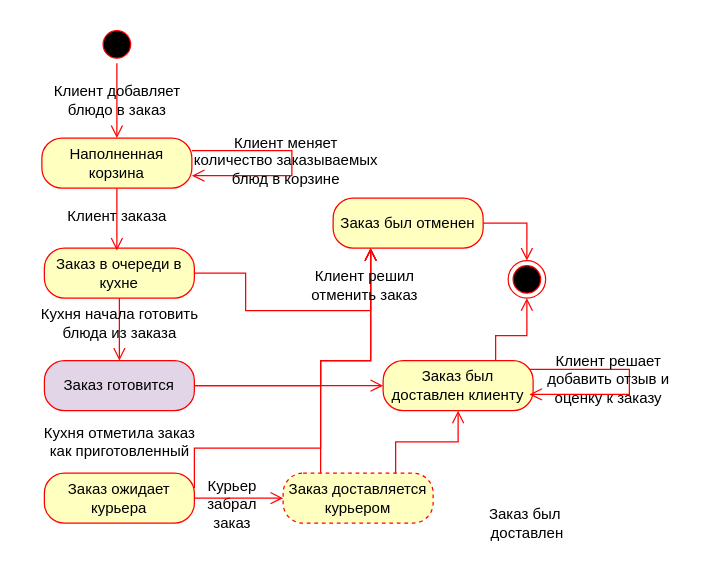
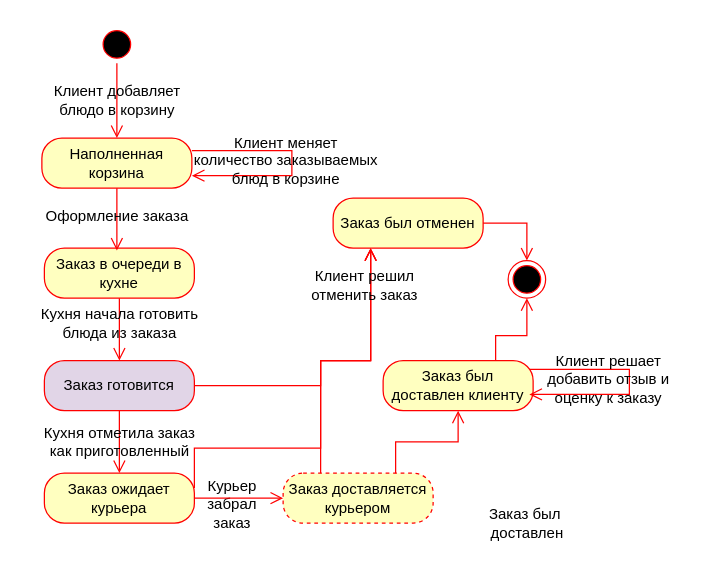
node "Клиент добавляет блюдо в заказ": label "Клиент добавляет блюдо в заказ" -> "Клиент добавляет блюдо в корзину"
node "Клиент заказа": label "Клиент заказа" -> "Оформление заказа"
edge "Заказ в очереди в кухне" -> "Заказ был отменен": removed
edge "Заказ готовится" -> "Заказ был доставлен клиенту": now "Заказ готовится" -> "Заказ ожидает курьера"
